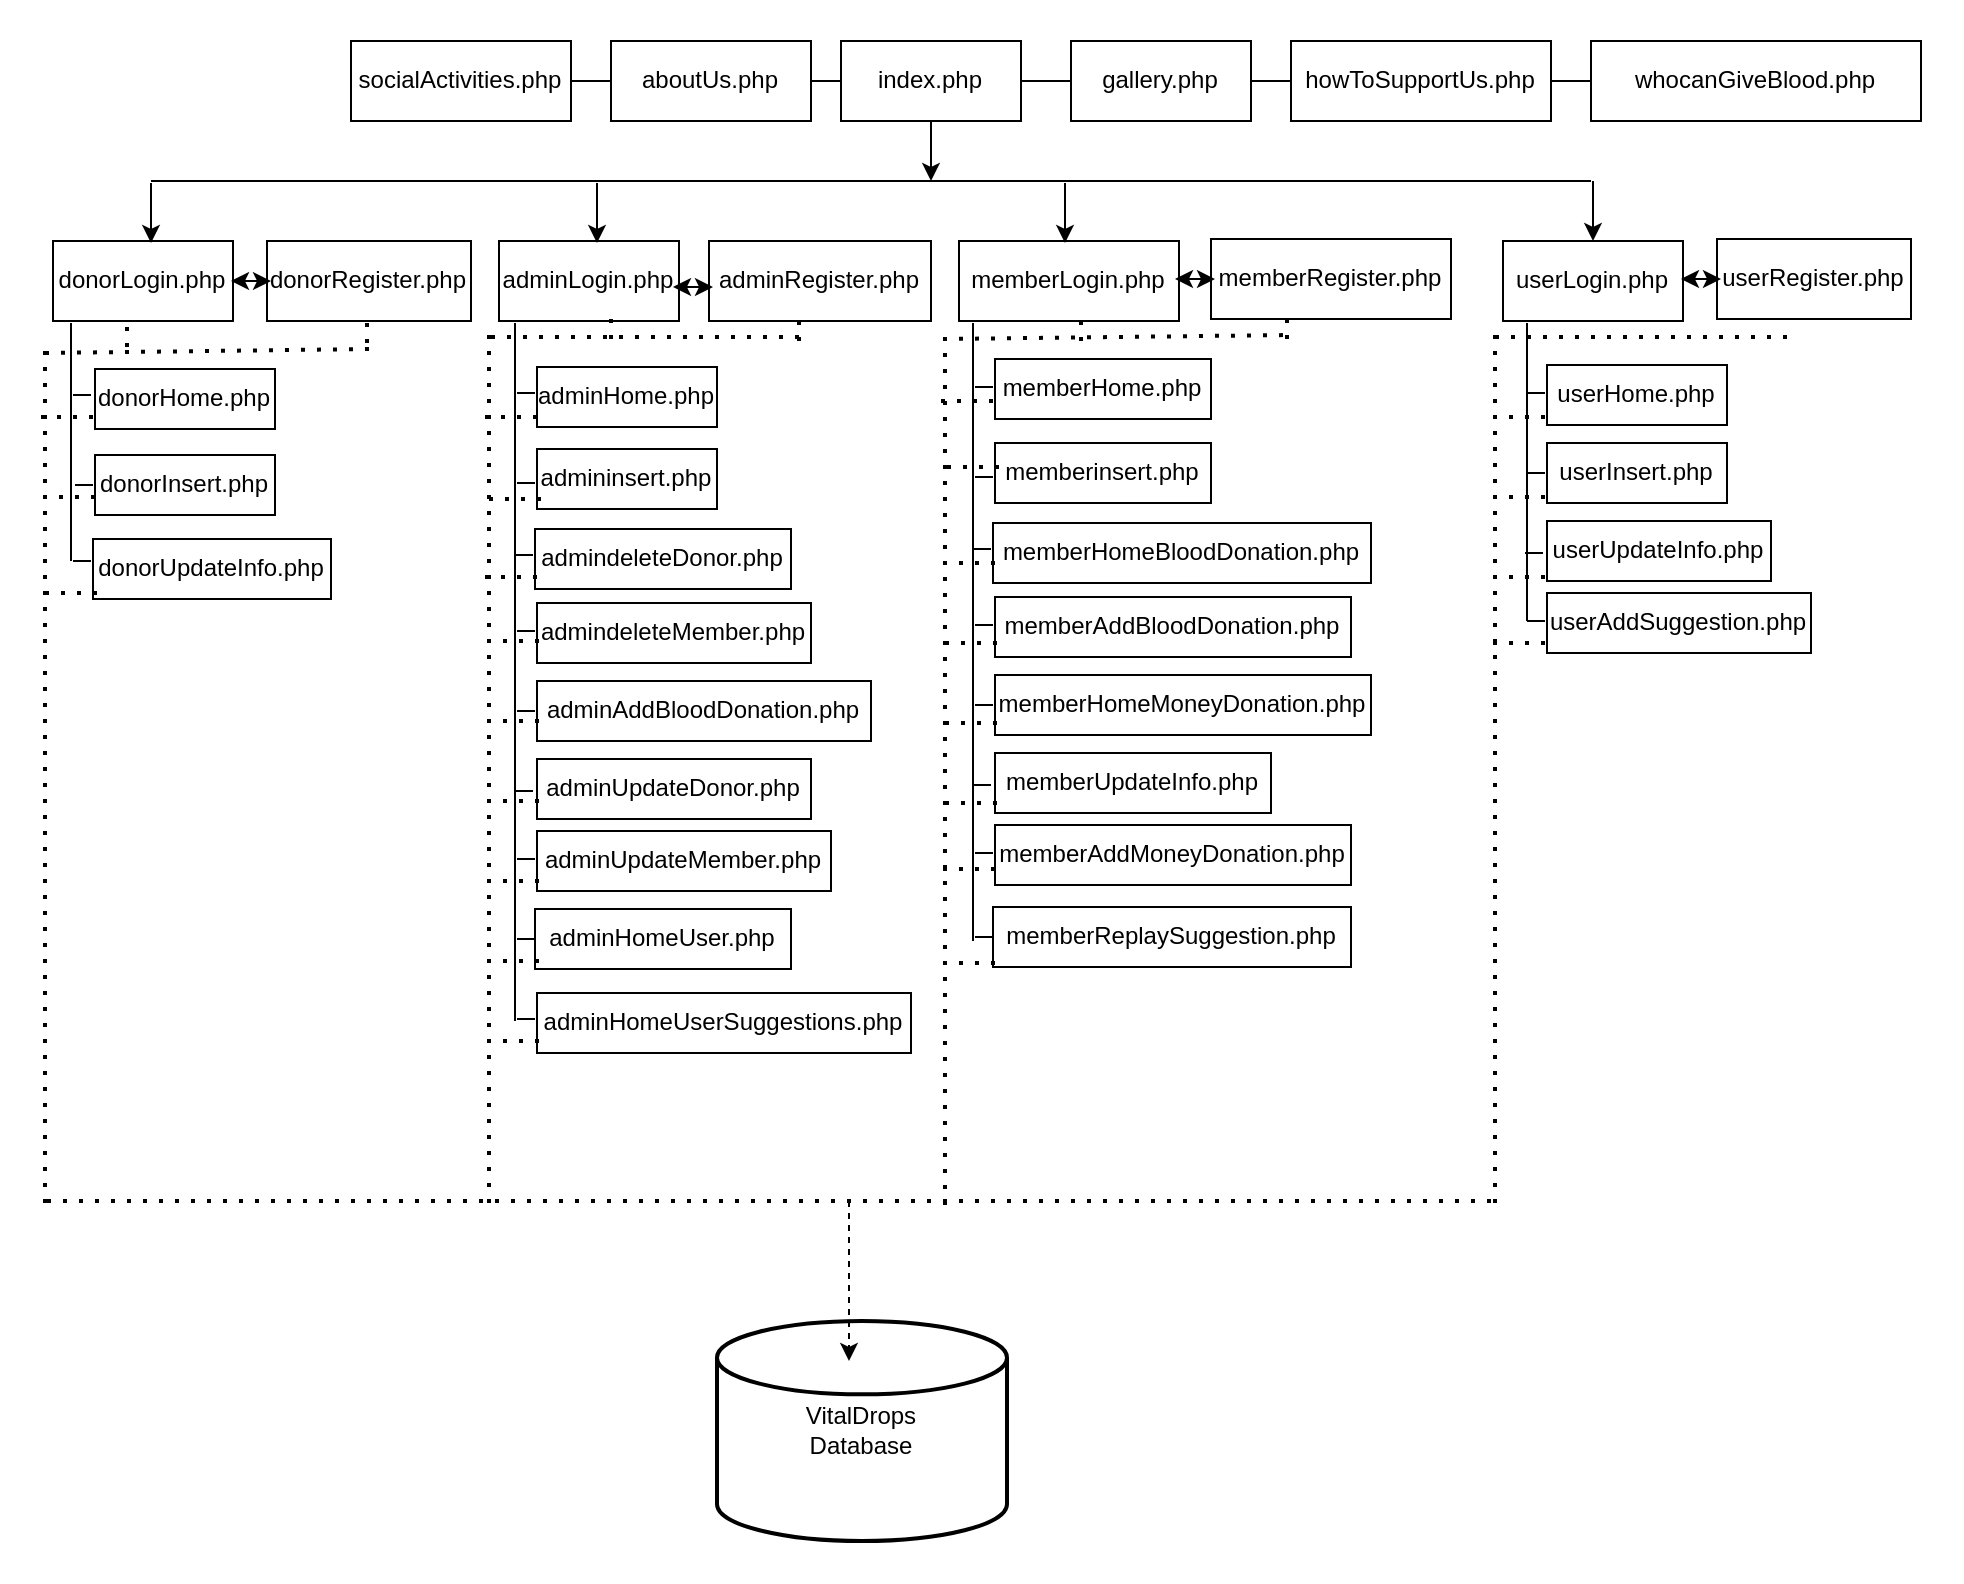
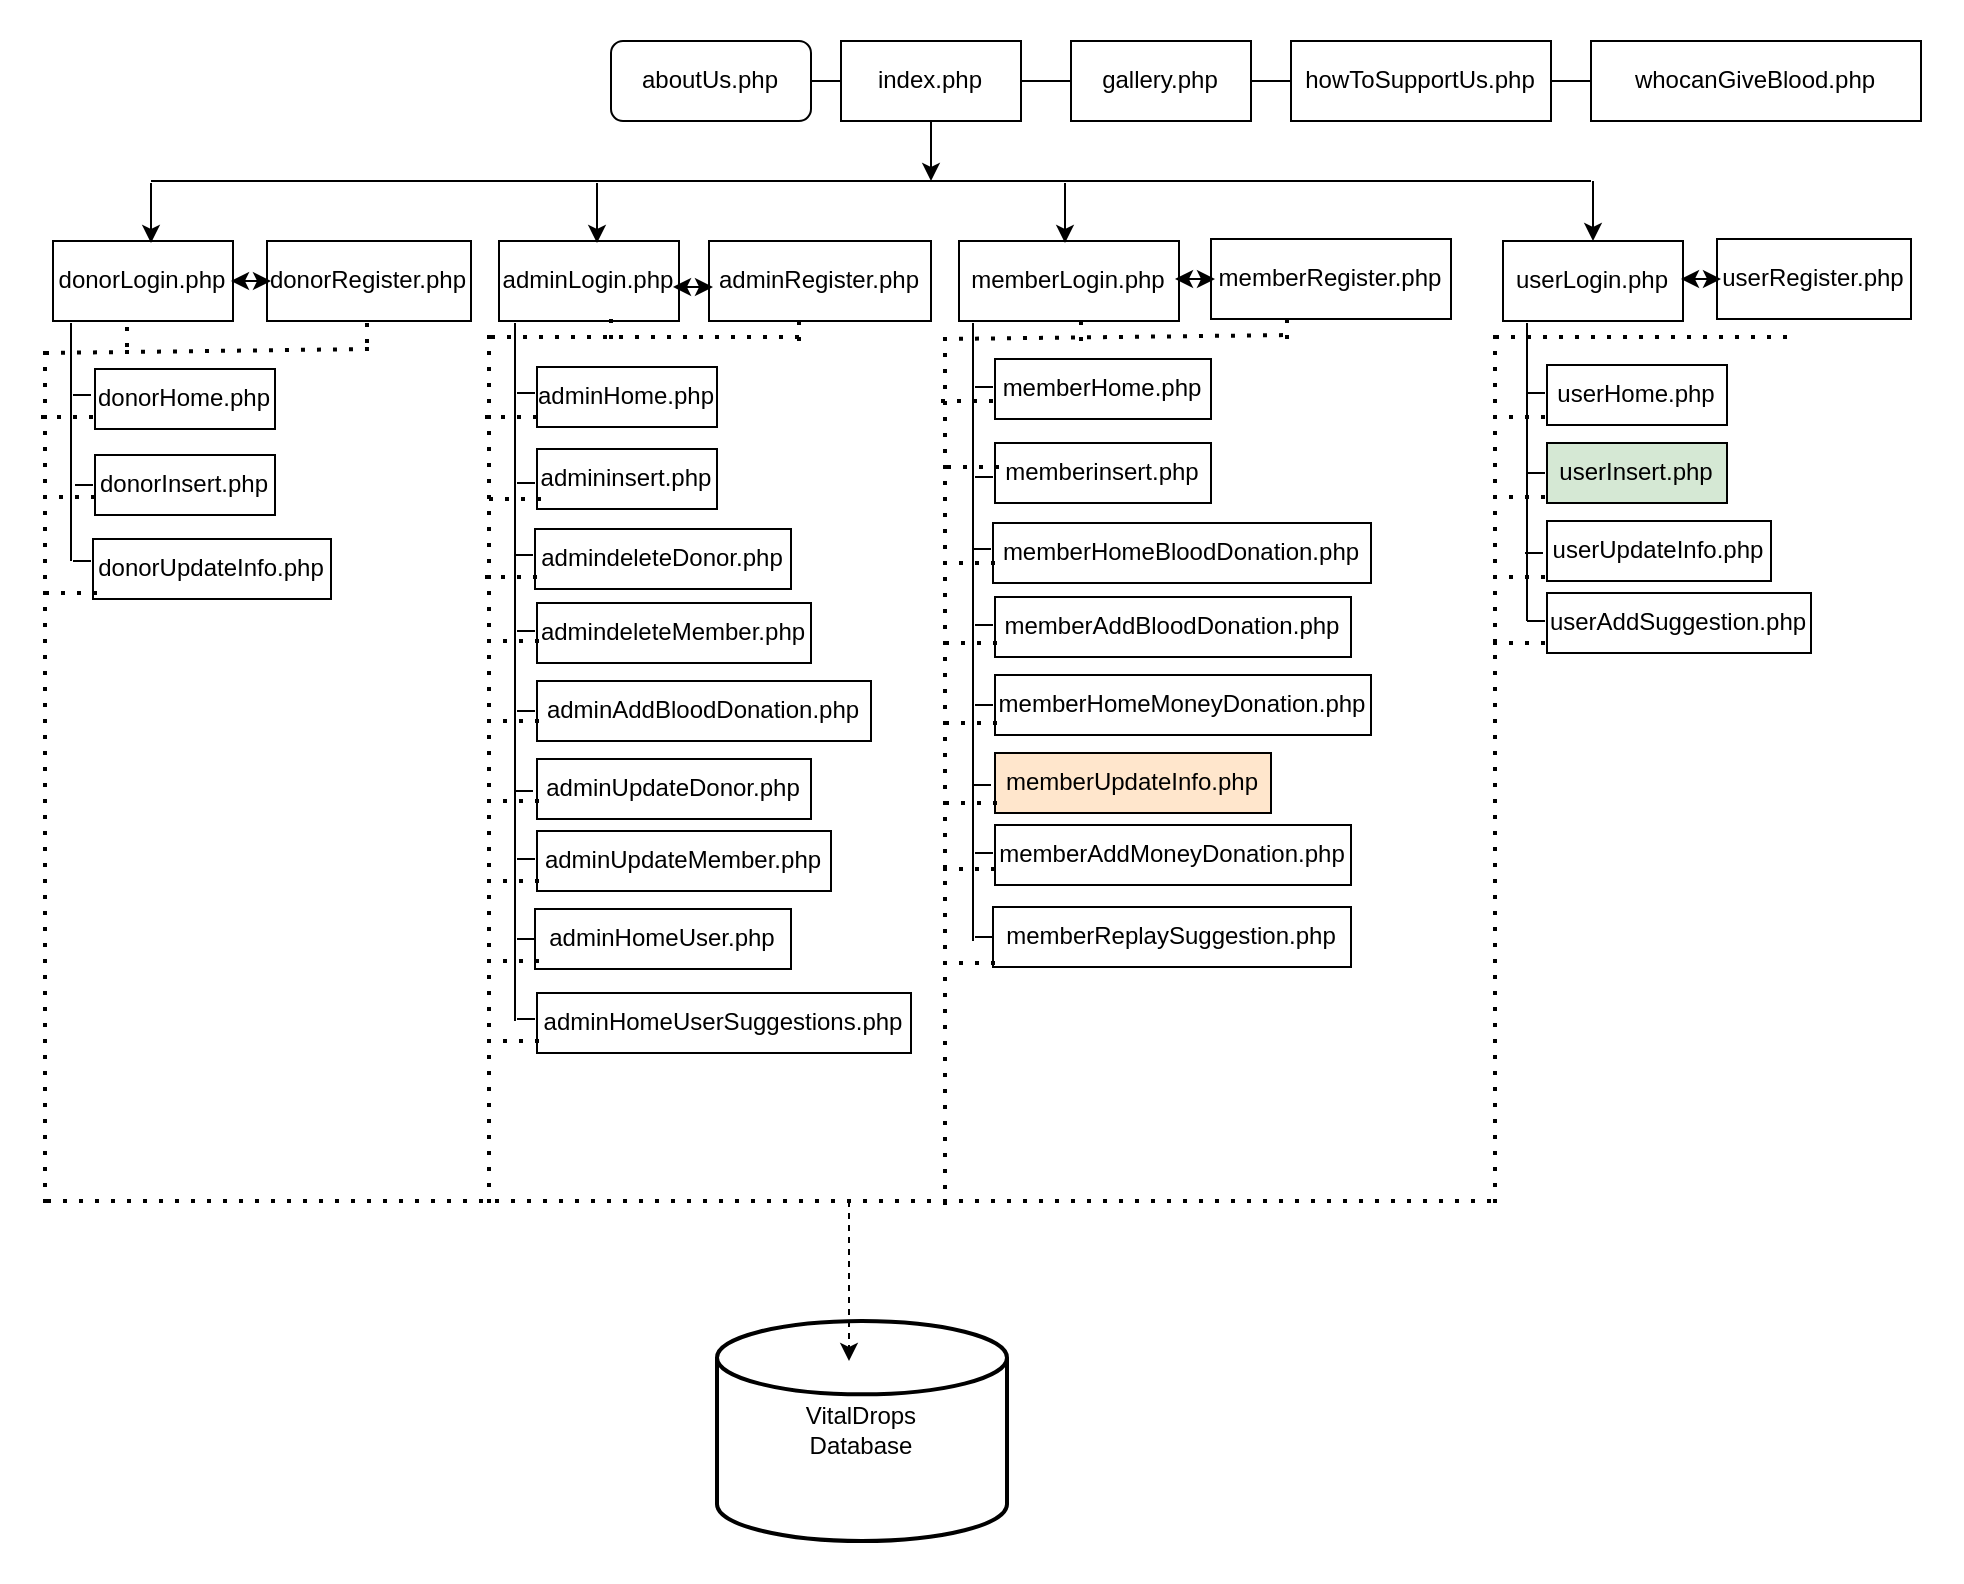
node "socialActivities.php": removed
edge "socialActivities.php" -- "aboutUs.php": removed
node "aboutUs.php": shape rectangle -> rounded rectangle
node "userInsert.php": fillcolor #ffffff -> #d5e8d4
node "memberUpdateInfo.php": fillcolor #ffffff -> #ffe6cc
